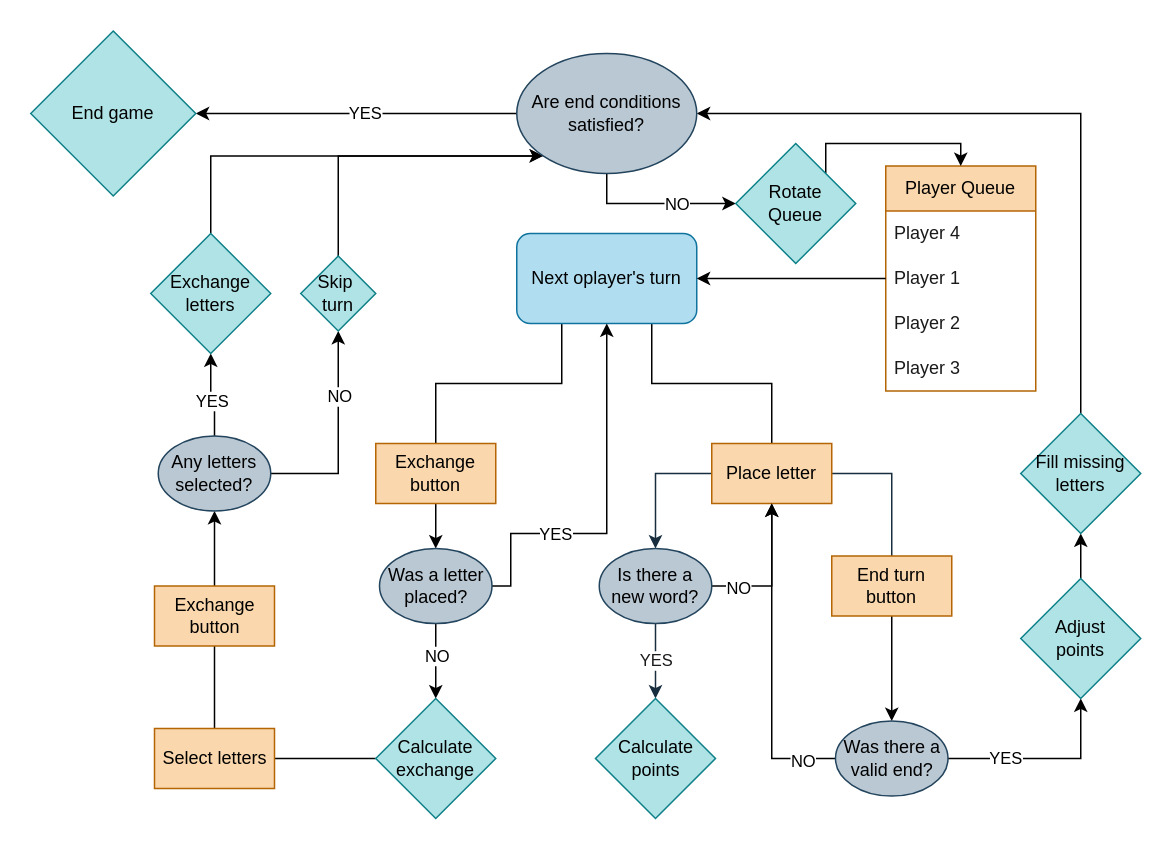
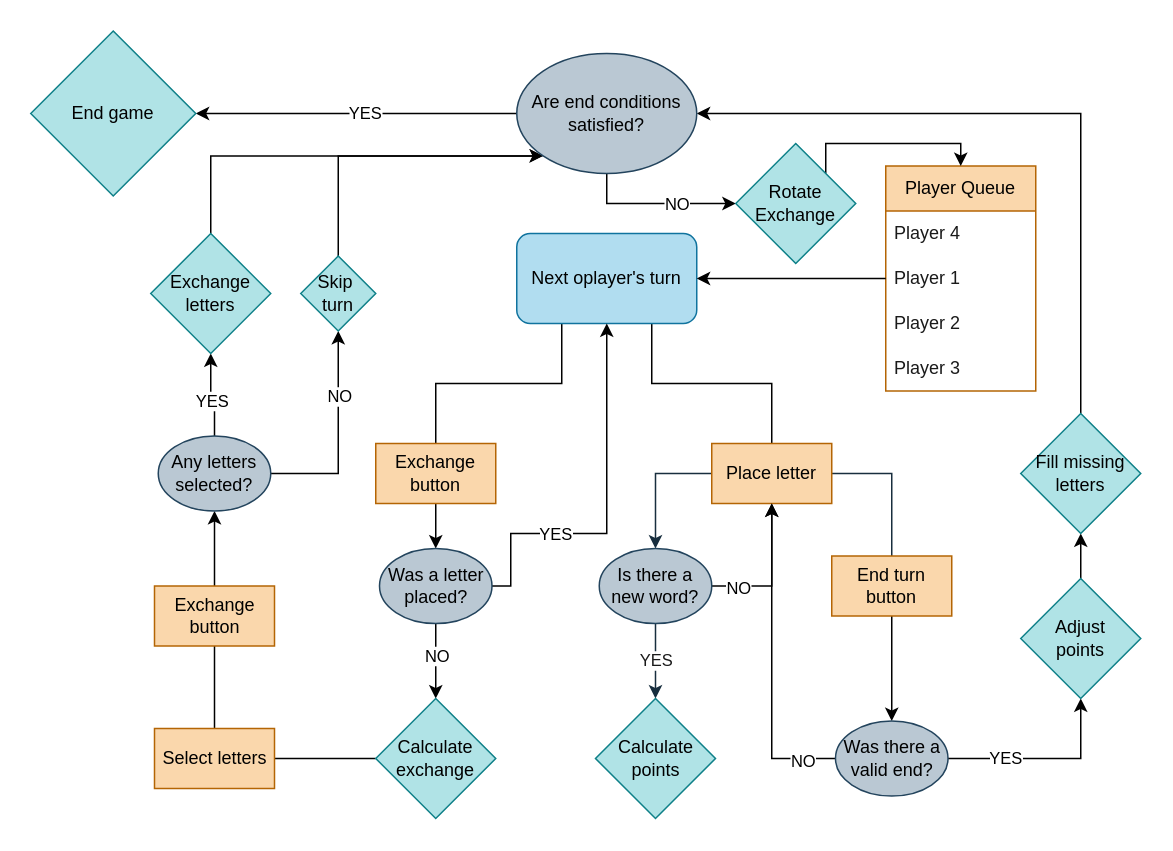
node "Rotate Queue": label "Rotate Queue" -> "Rotate Exchange"
